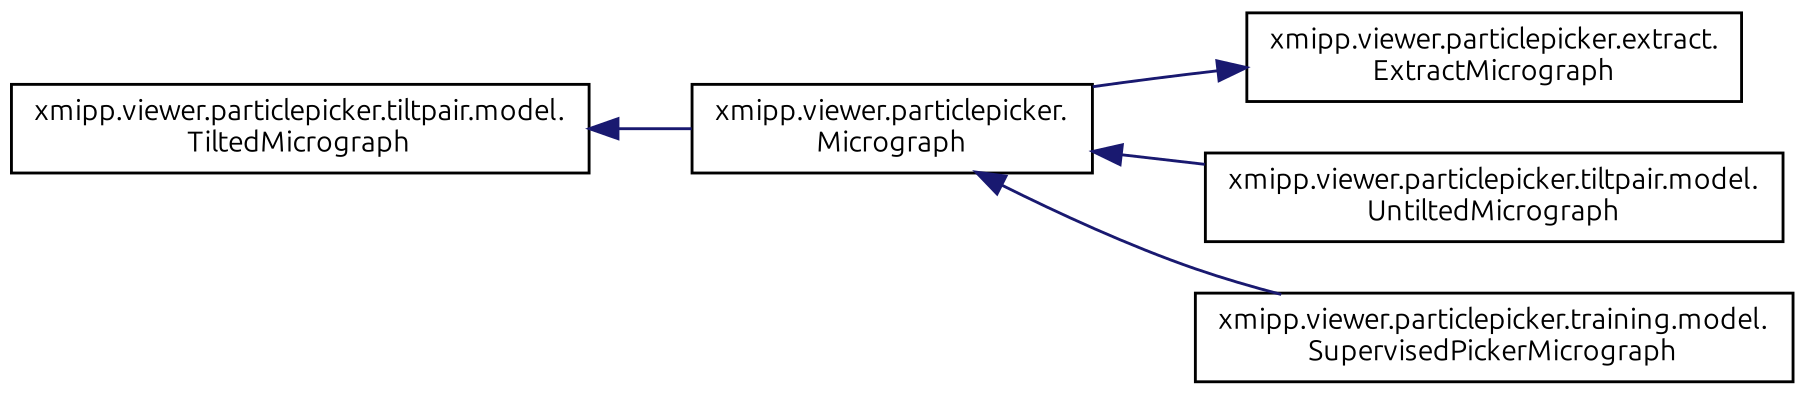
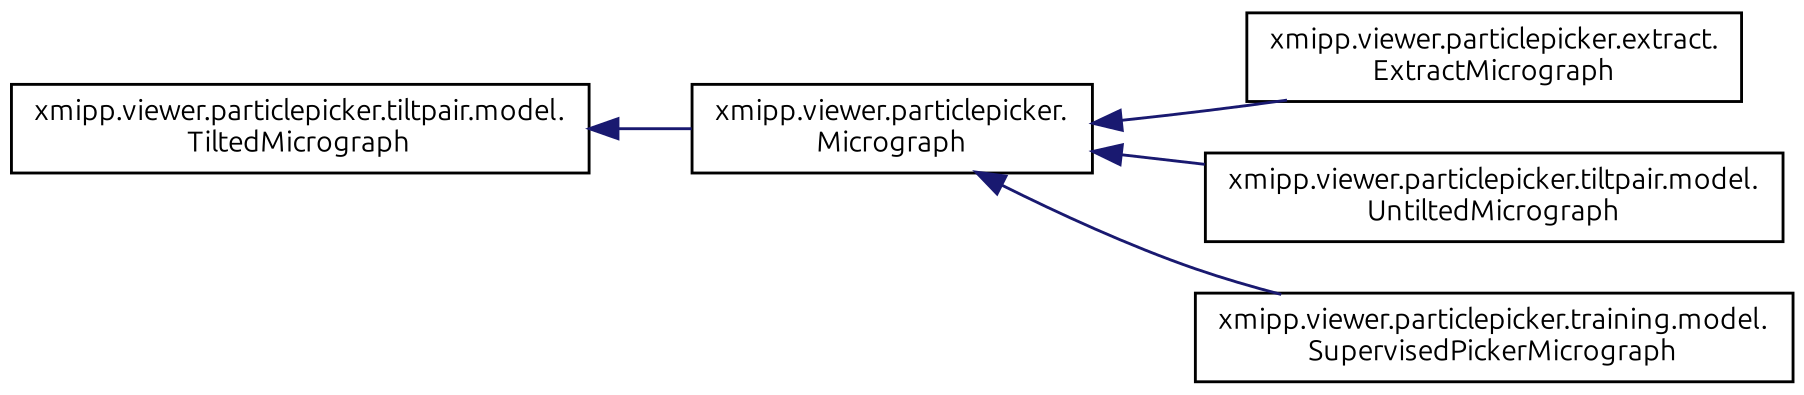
edge "xmipp.viewer.particlepicker. Micrograph" -> "xmipp.viewer.particlepicker.extract. ExtractMicrograph": reversed
